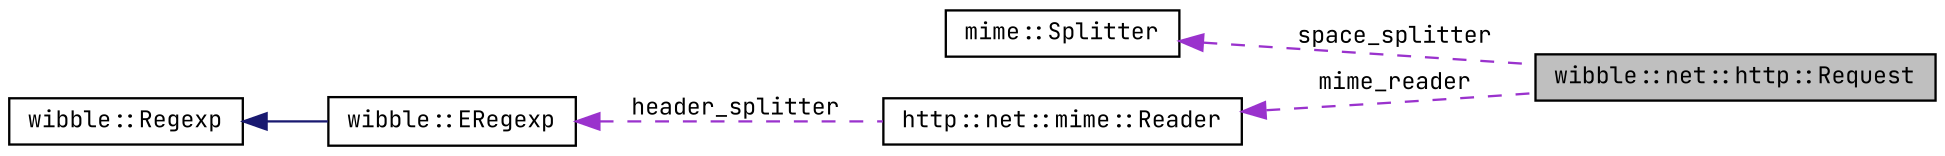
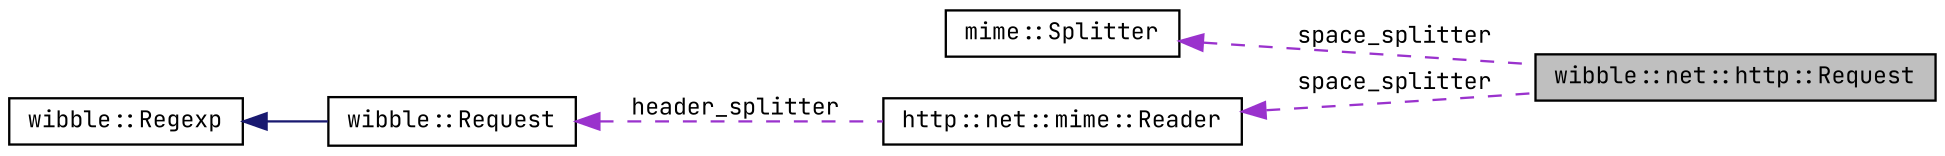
edge "wibble::net::http::Request" -> "http::net::mime::Reader": label " mime_reader" -> " space_splitter"
node "wibble::ERegexp": label "wibble::ERegexp" -> "wibble::Request"
